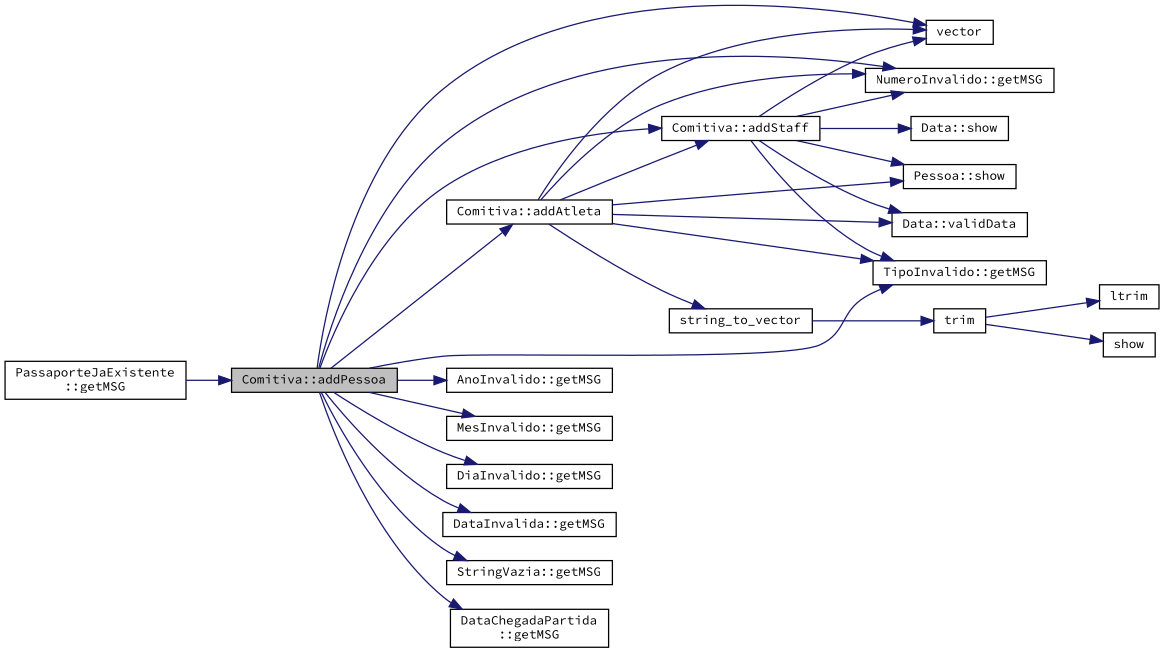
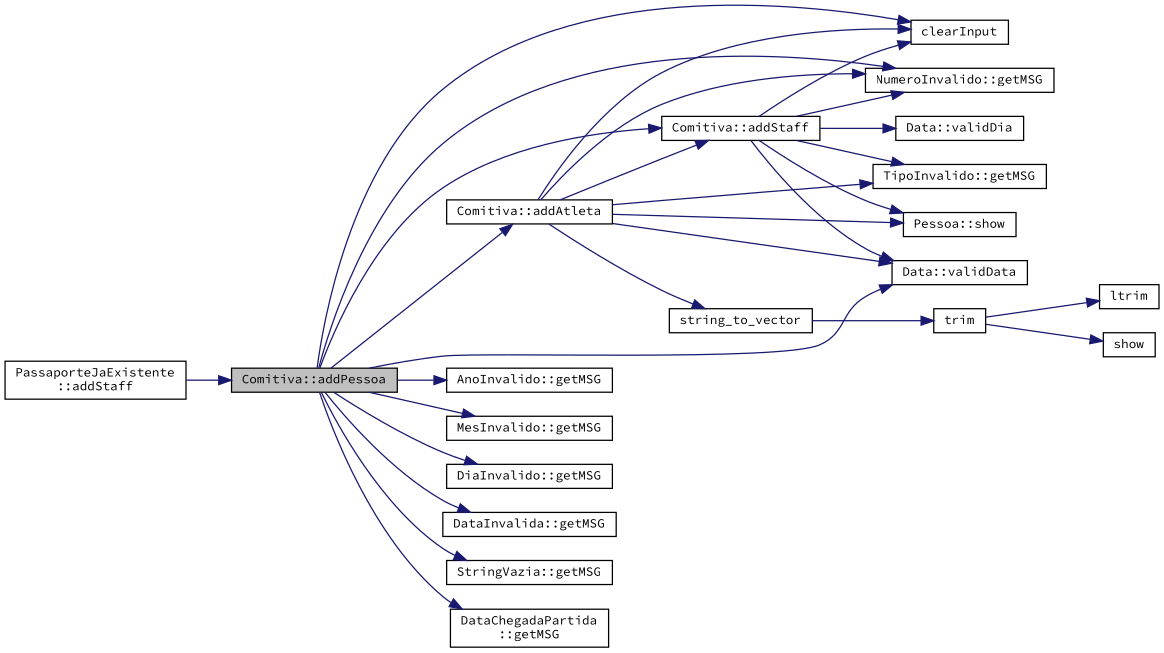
node "vector": label "vector" -> "clearInput"
node "Data::show": label "Data::show" -> "Data::validDia"
edge "Comitiva::addPessoa" -> "TipoInvalido::getMSG": now "Comitiva::addPessoa" -> "Data::validData"
node "PassaporteJaExistente ::getMSG": label "PassaporteJaExistente ::getMSG" -> "PassaporteJaExistente ::addStaff"
